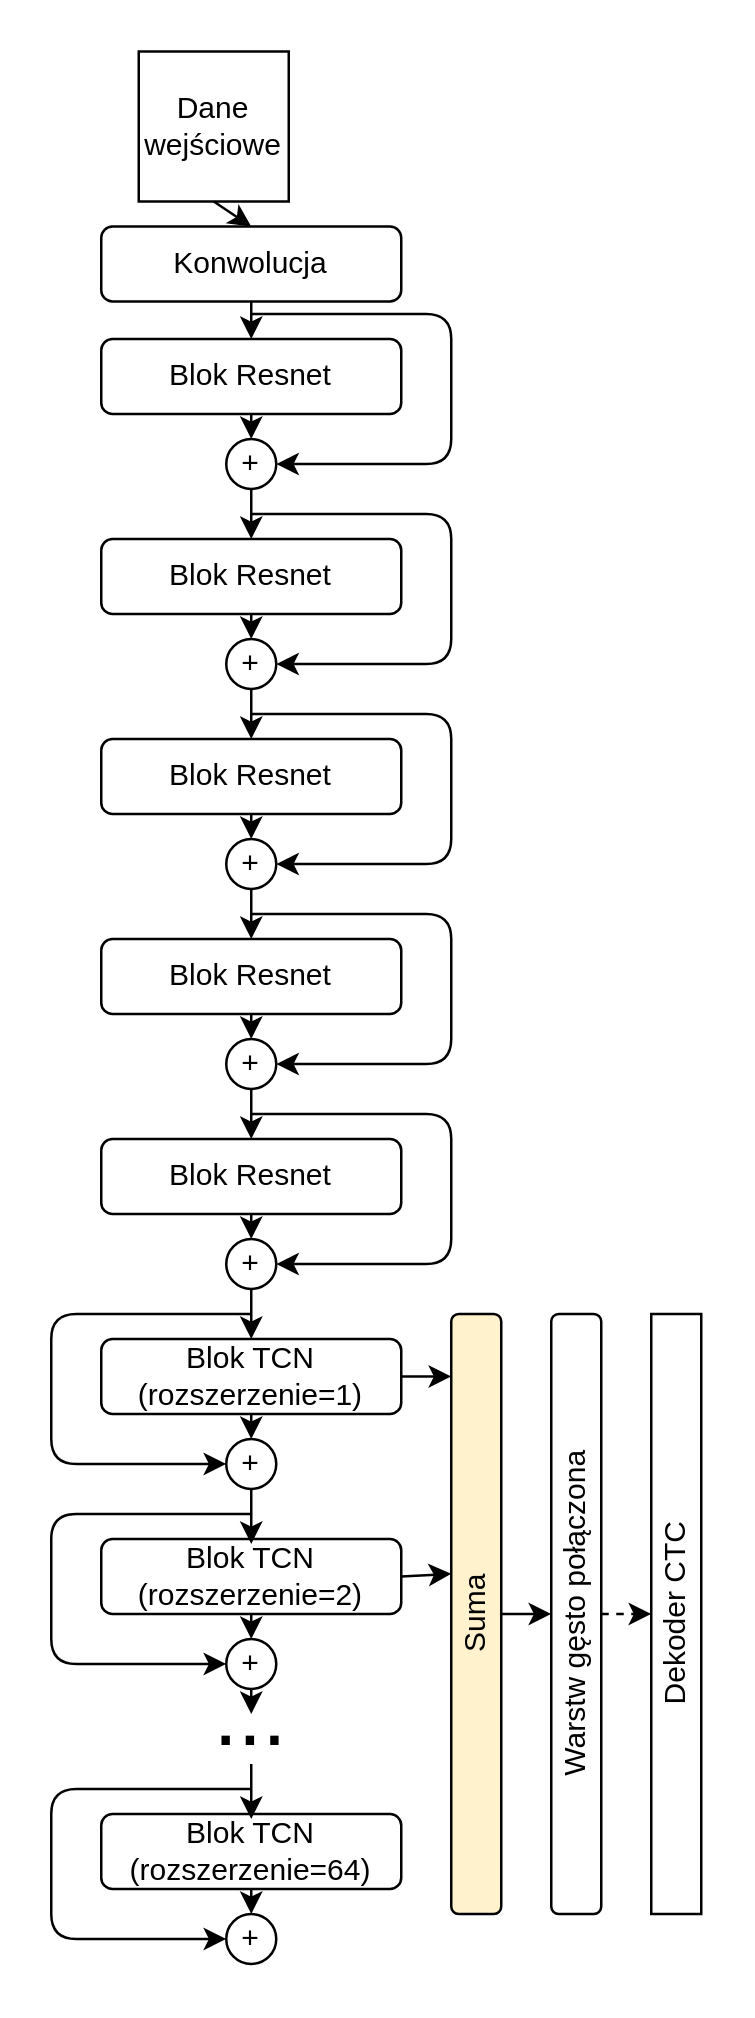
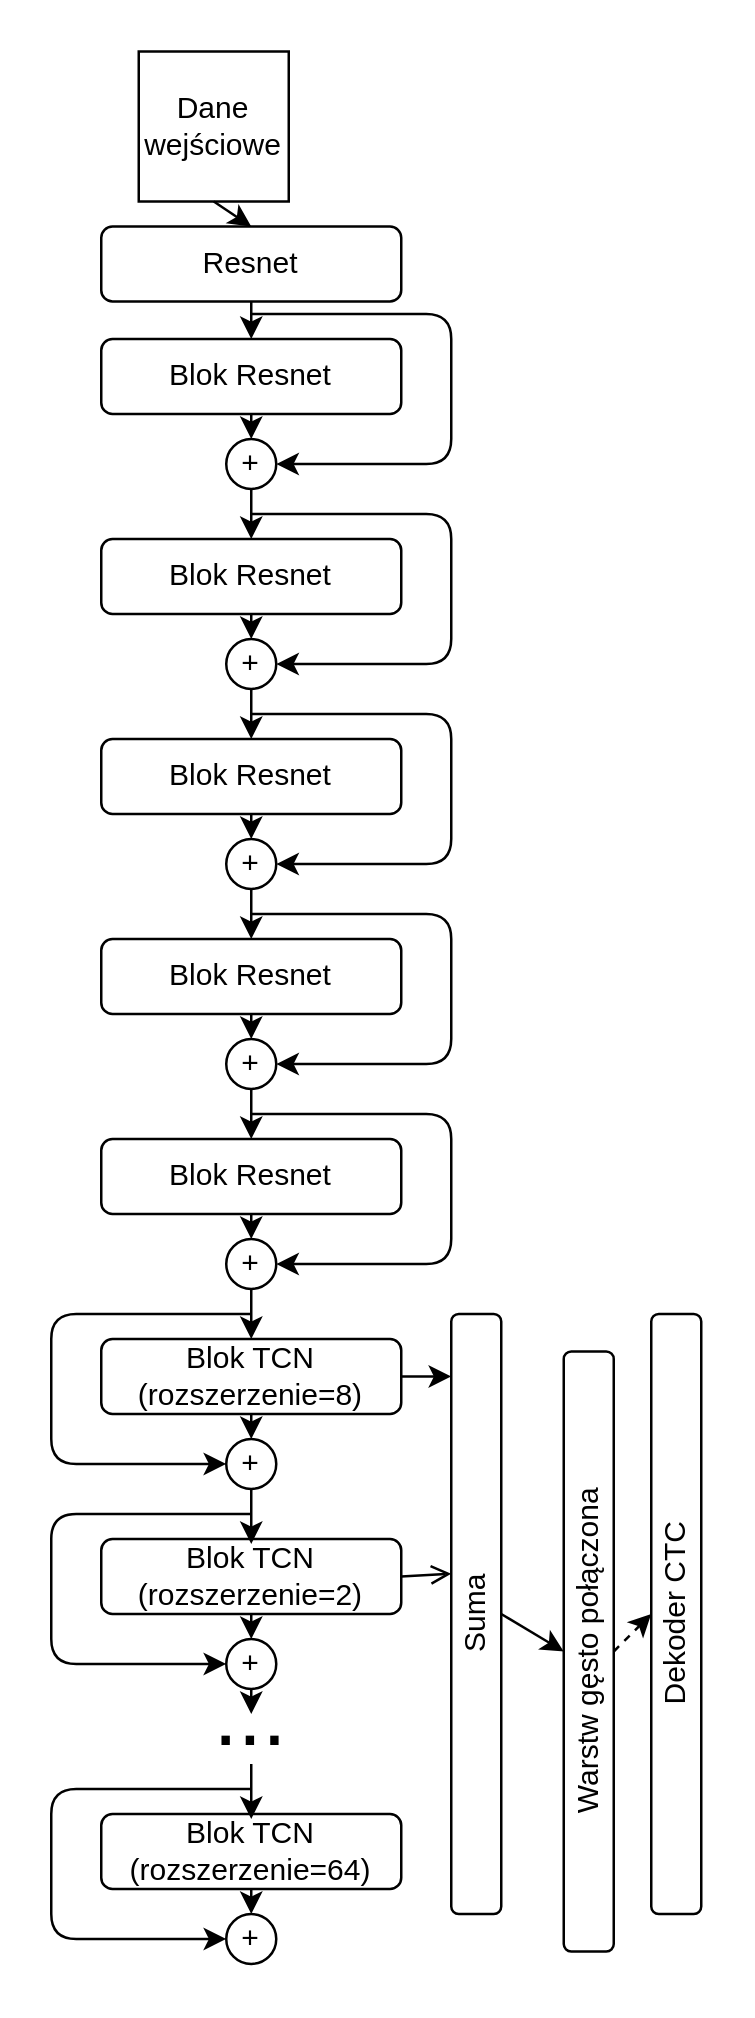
node "Konwolucja": label "Konwolucja" -> "Resnet"
node "Blok TCN (rozszerzenie=1)": label "Blok TCN (rozszerzenie=1)" -> "Blok TCN (rozszerzenie=8)"
edge "Blok TCN (rozszerzenie=2)" -> "Suma": arrowhead classic -> open
node "Suma": fillcolor #fff2cc -> #ffffff
node "Warstw gęsto połączona": moved (576, 1614) -> (589, 1651)
node "Dekoder CTC": shape rectangle -> rounded rectangle
